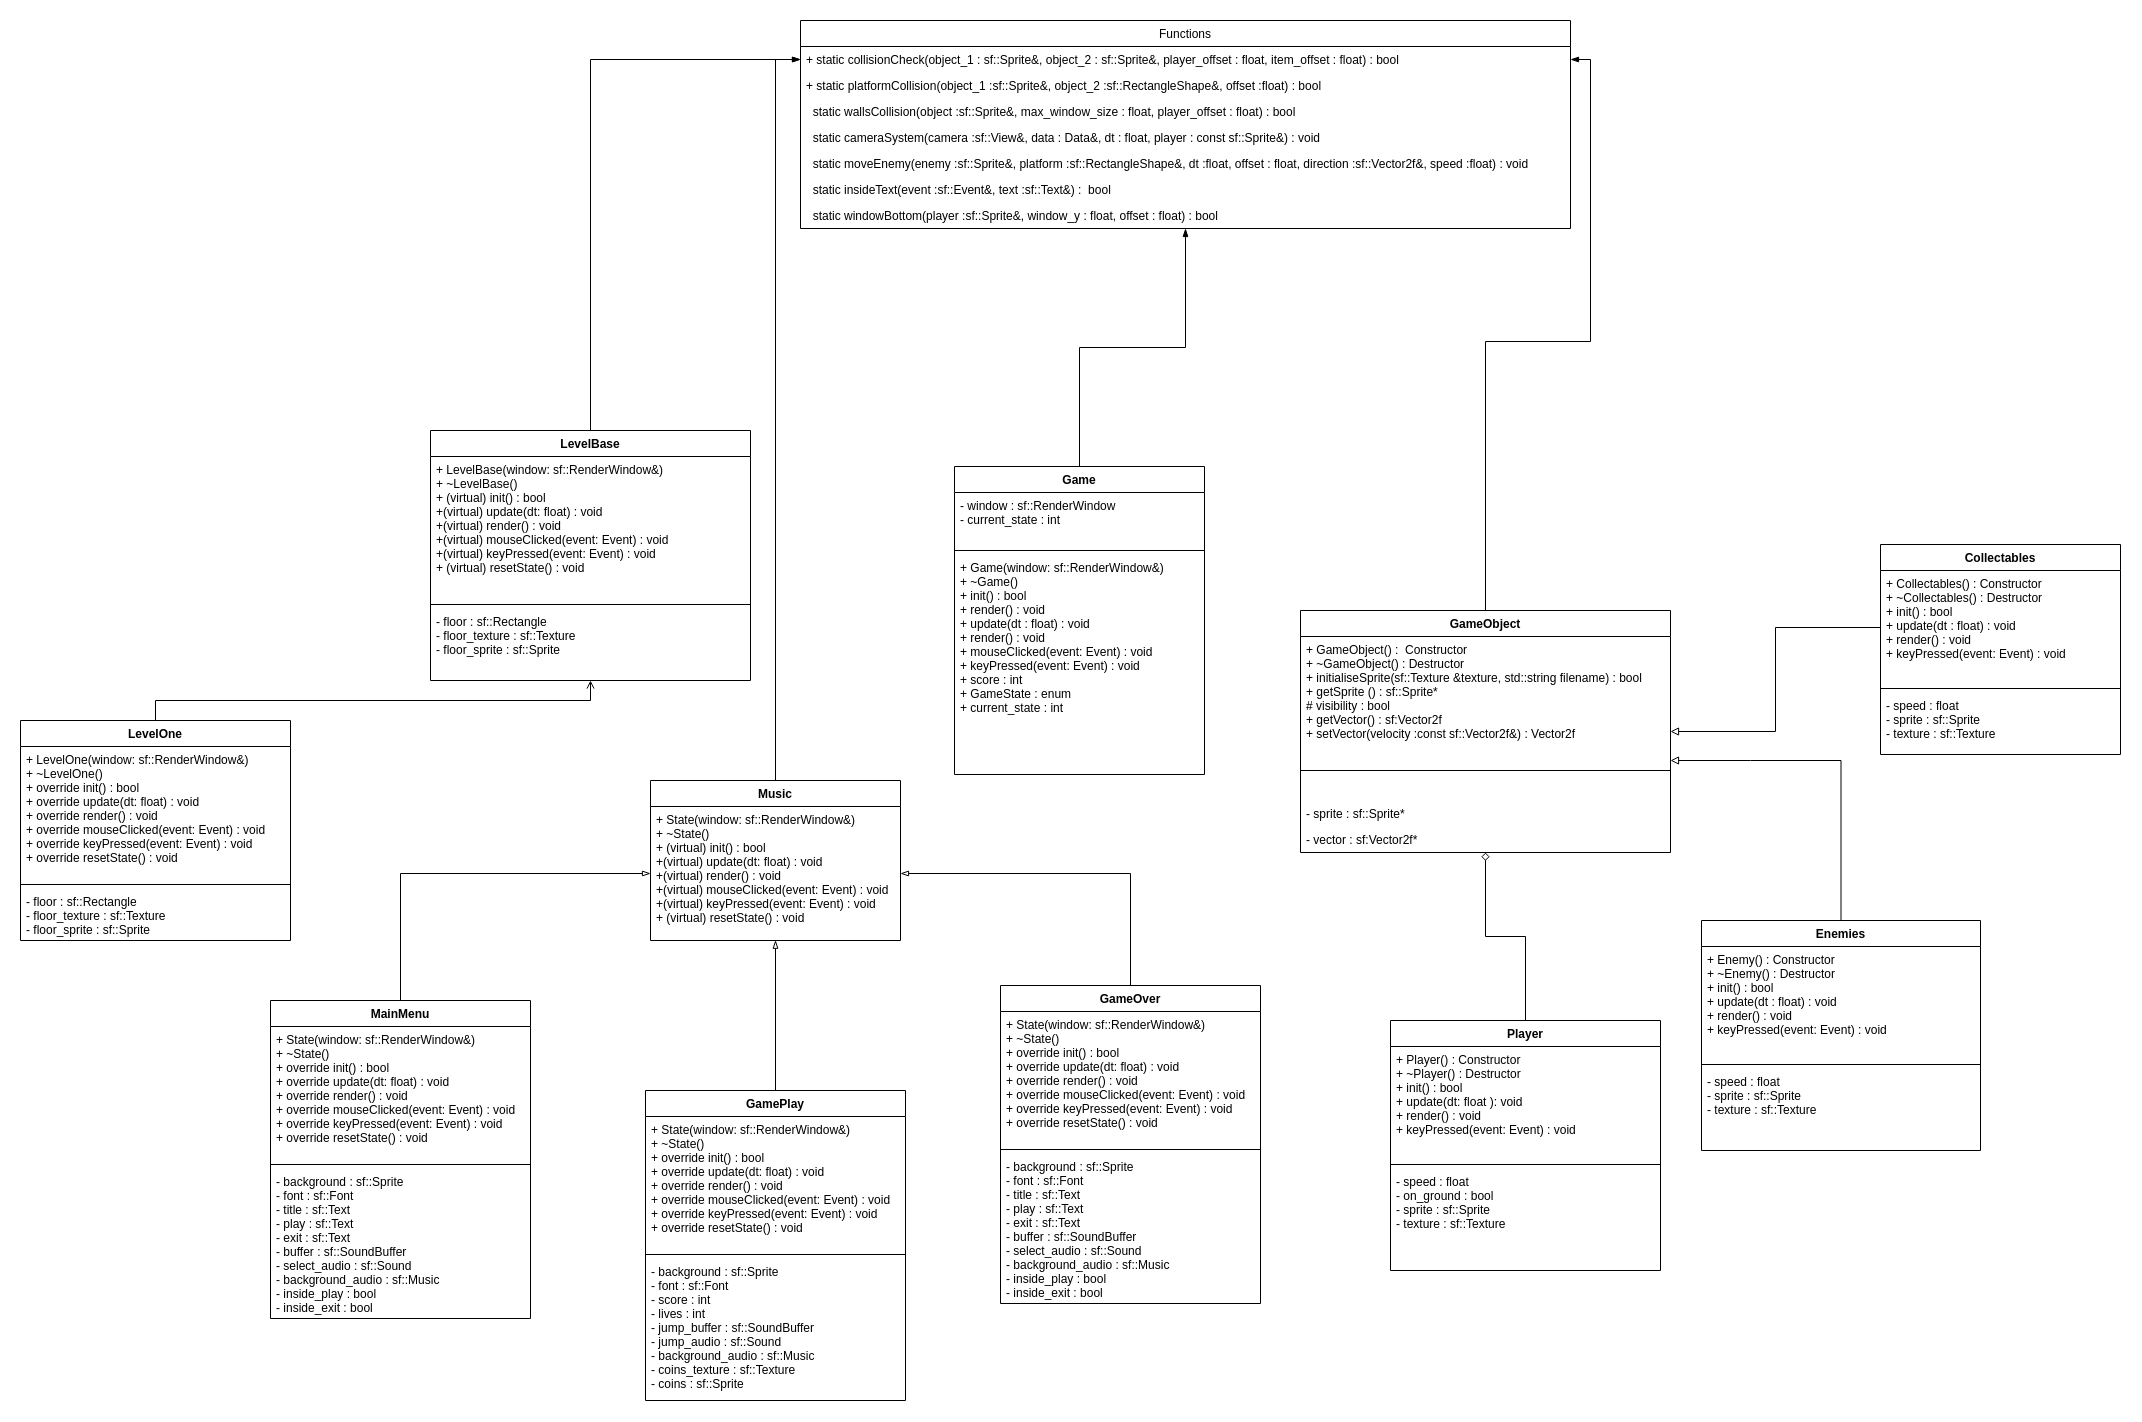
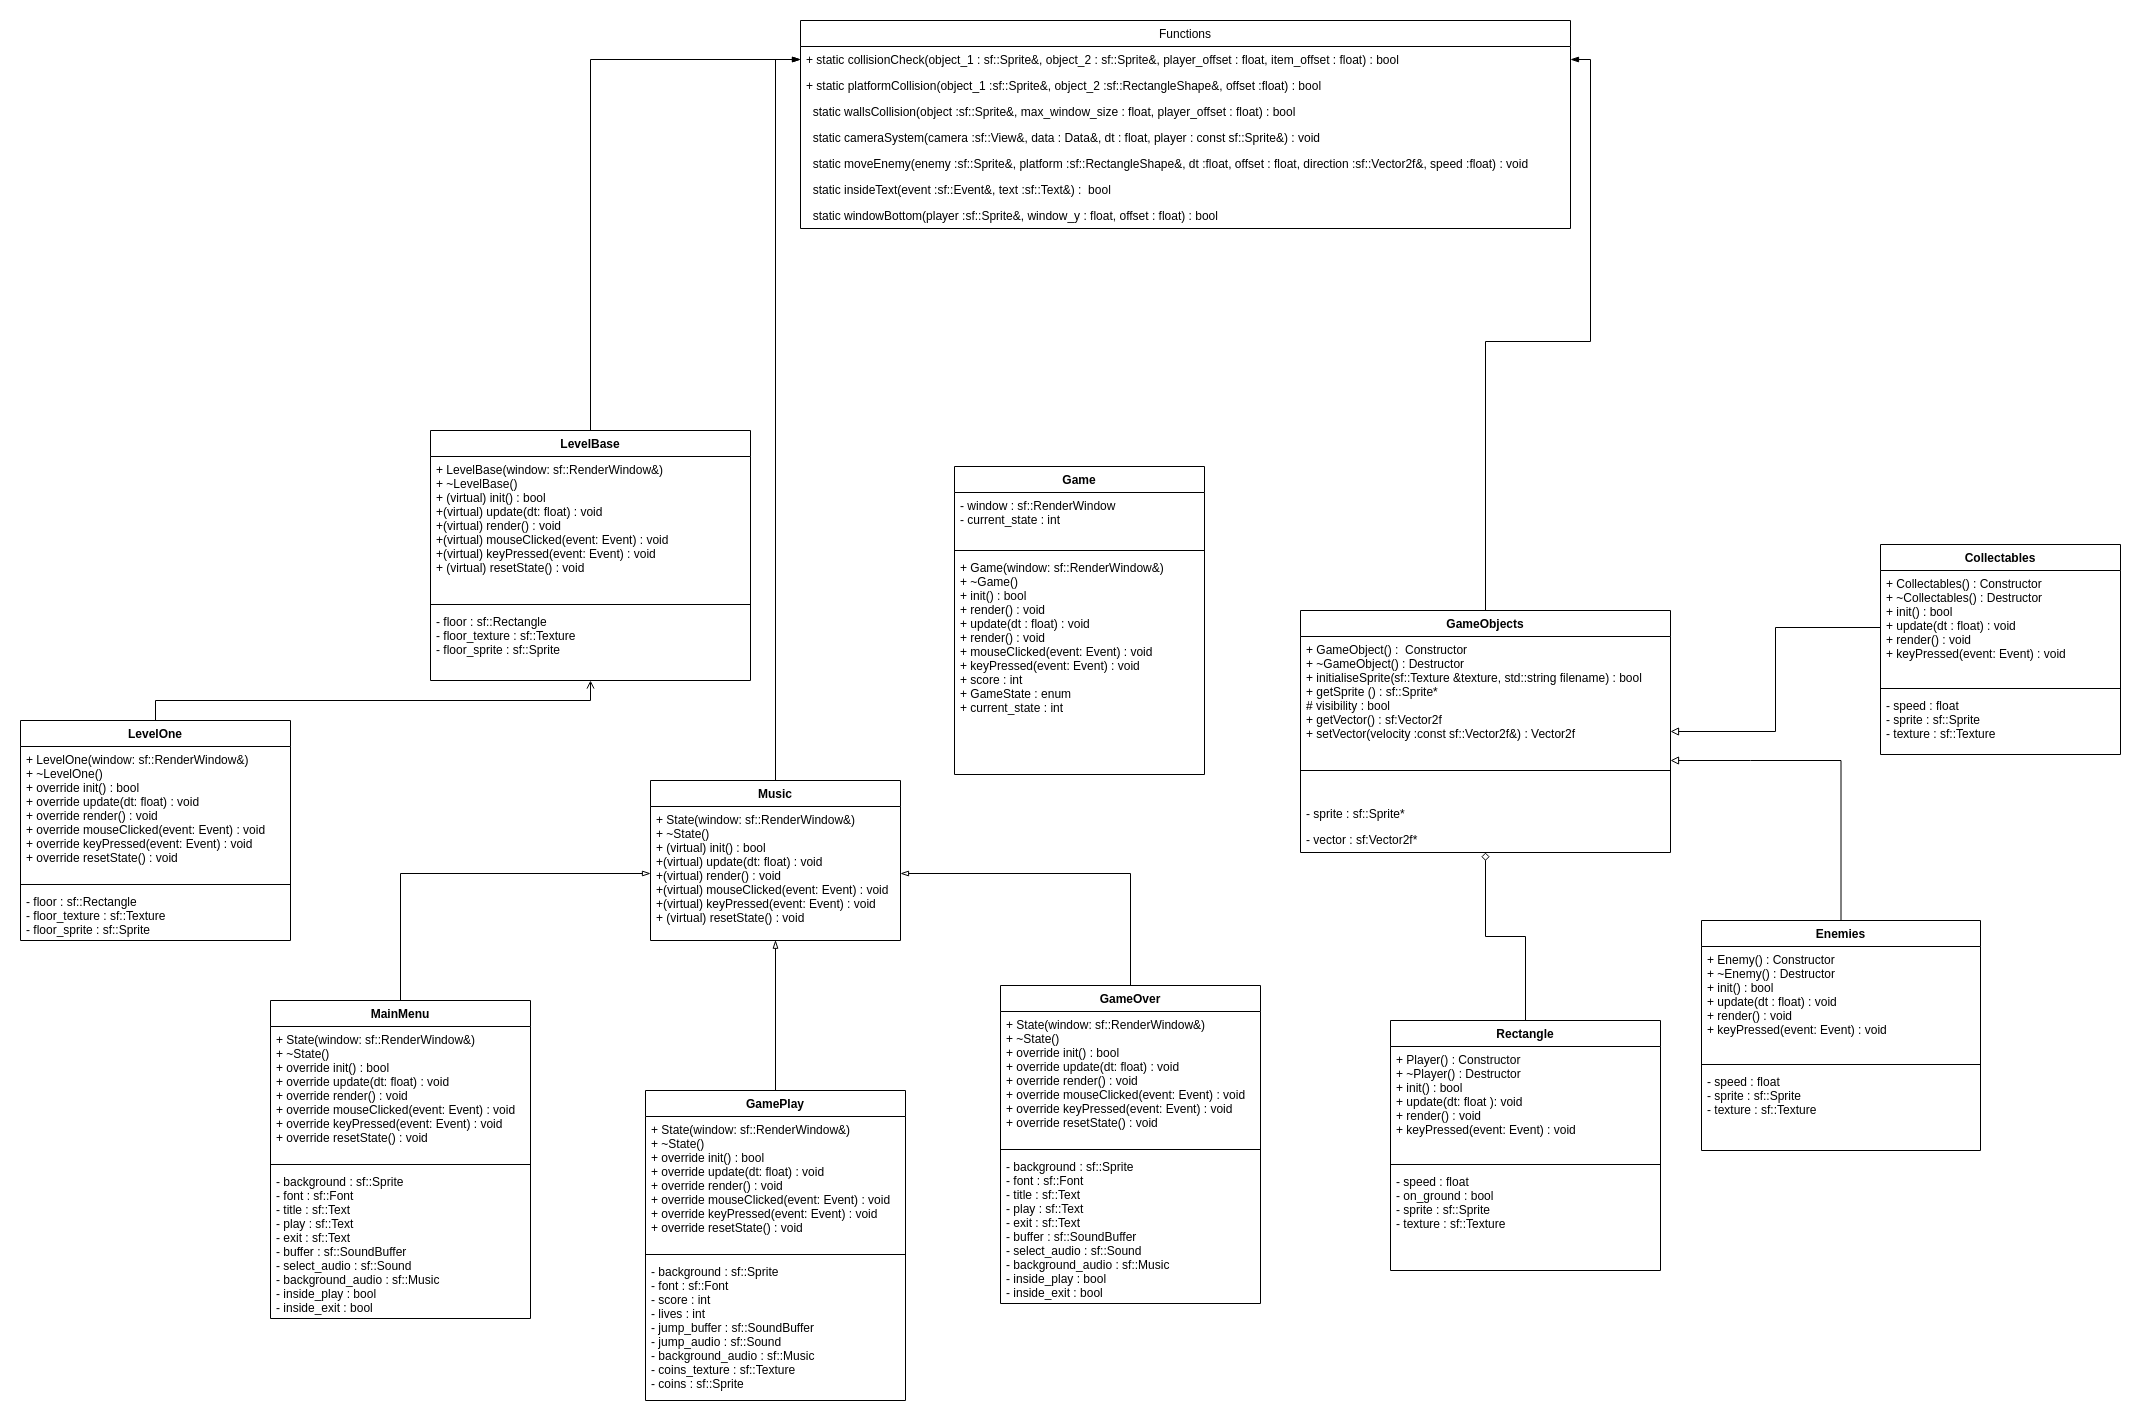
edge "Game" -> "Functions": removed
node "GameObject": label "GameObject" -> "GameObjects"
node "Player": label "Player" -> "Rectangle"
